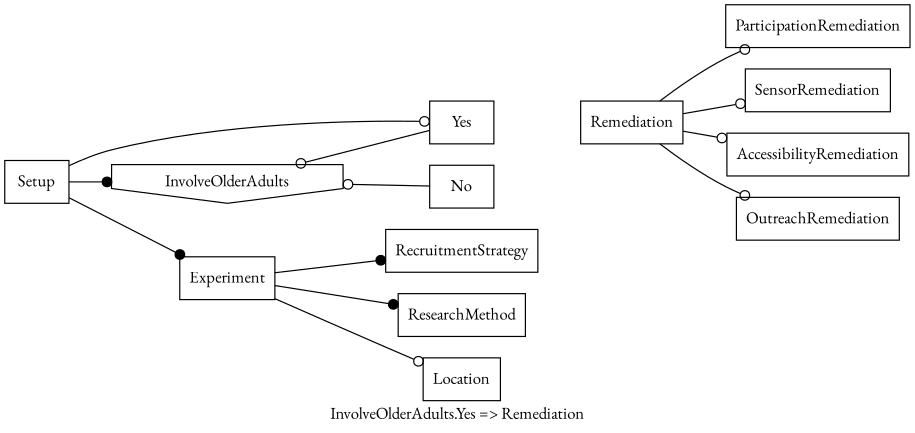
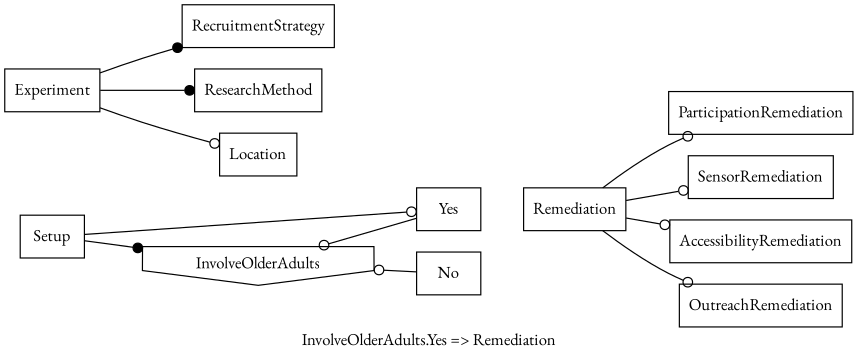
edge "Setup" -- "Experiment": removed
